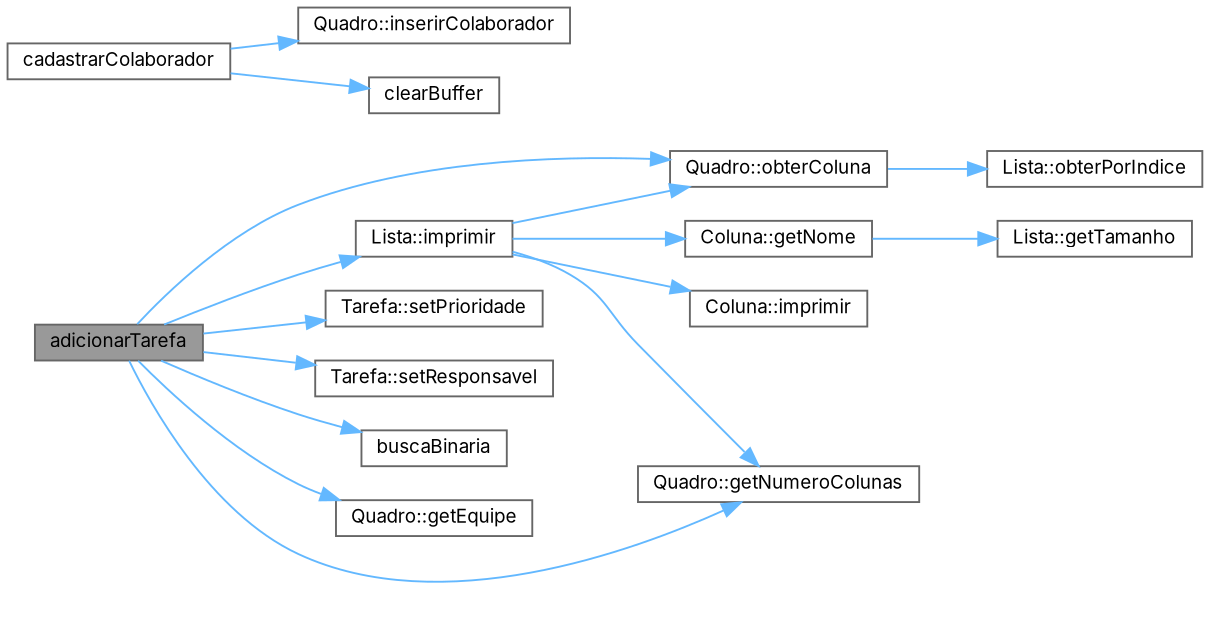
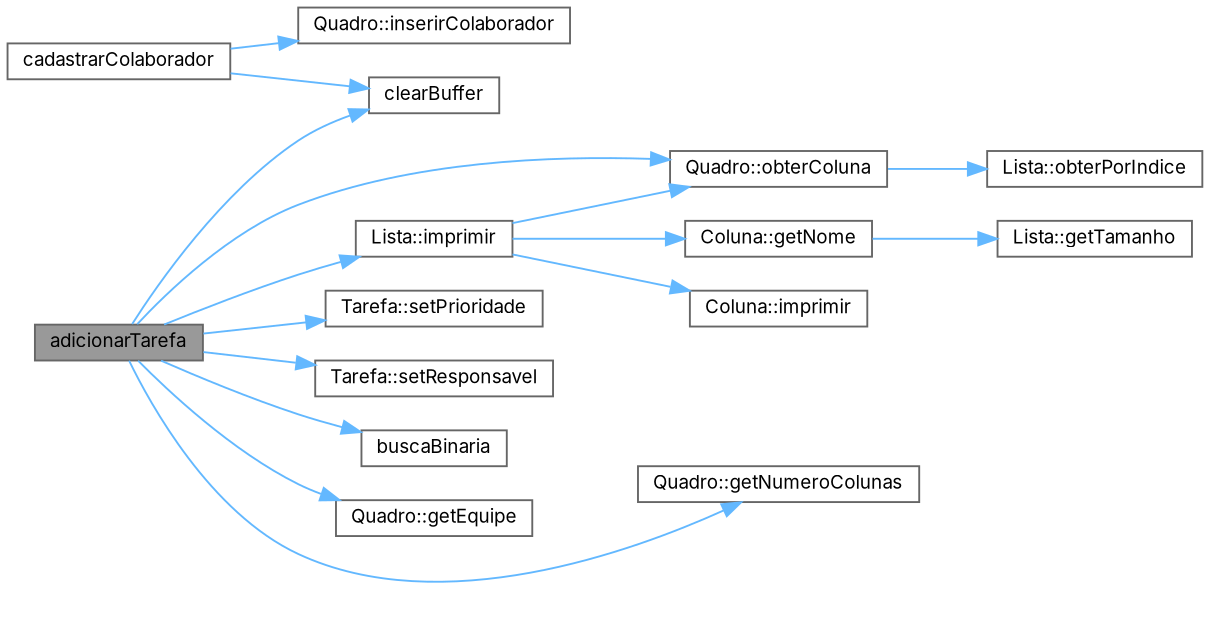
edge "adicionarTarefa" -> "clearBuffer": added
edge "Lista::imprimir" -> "Quadro::getNumeroColunas": removed
